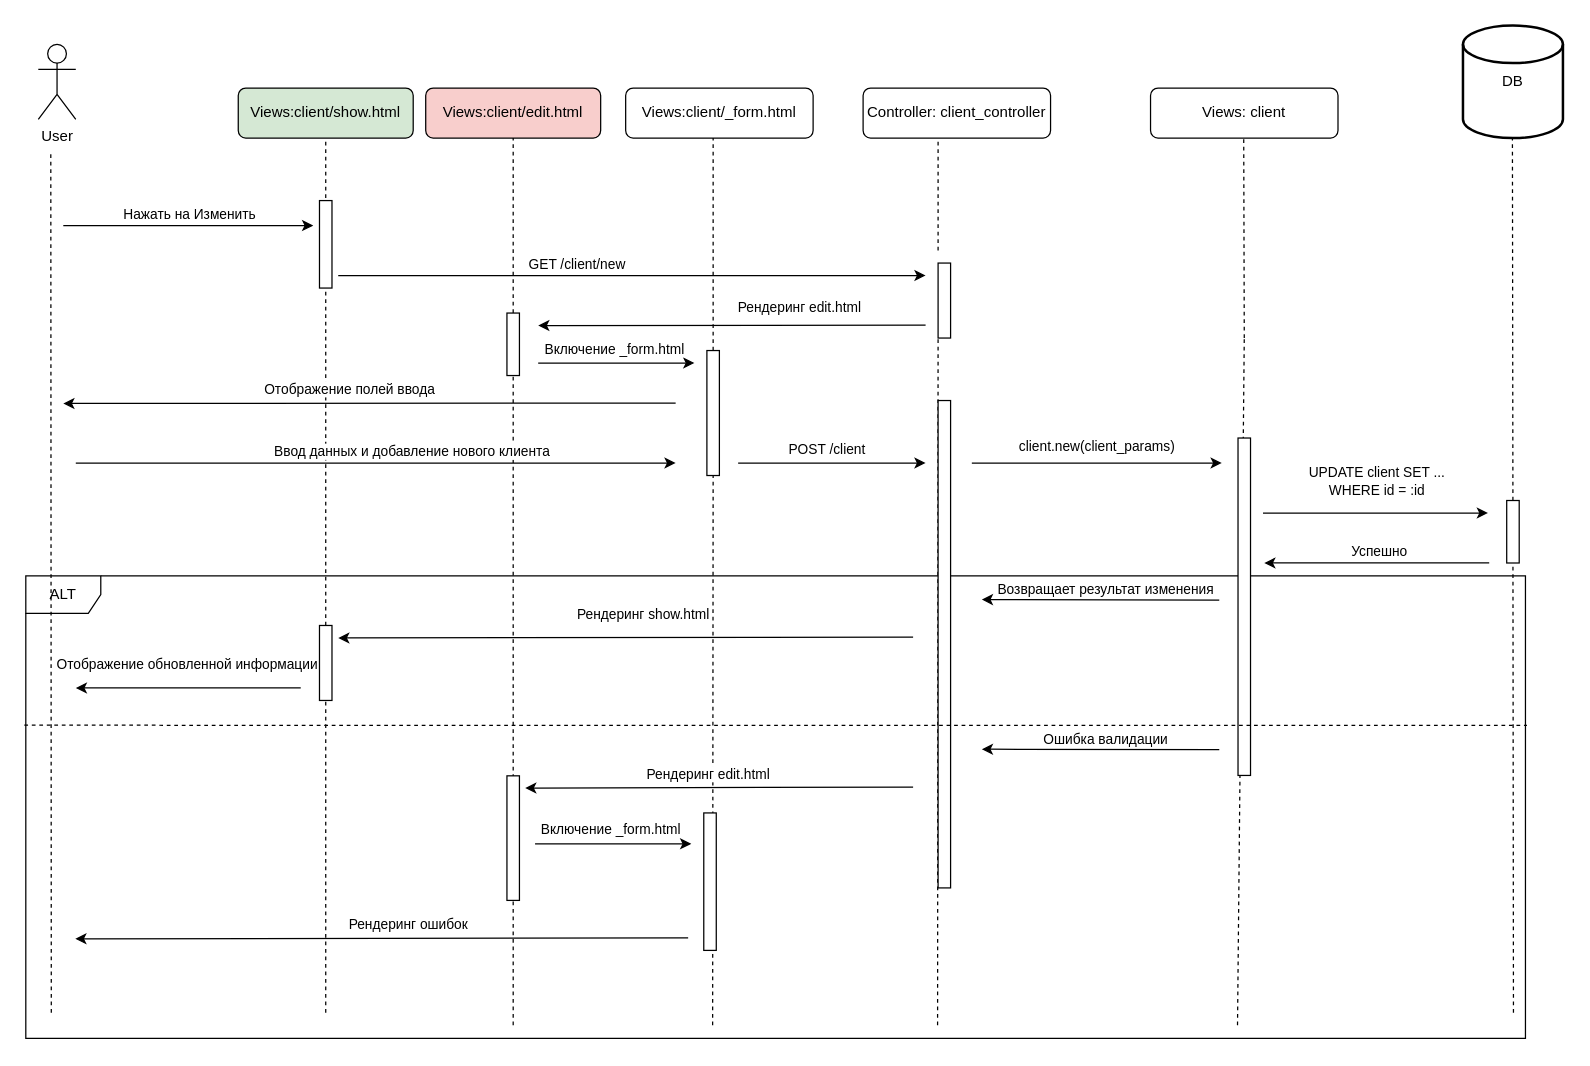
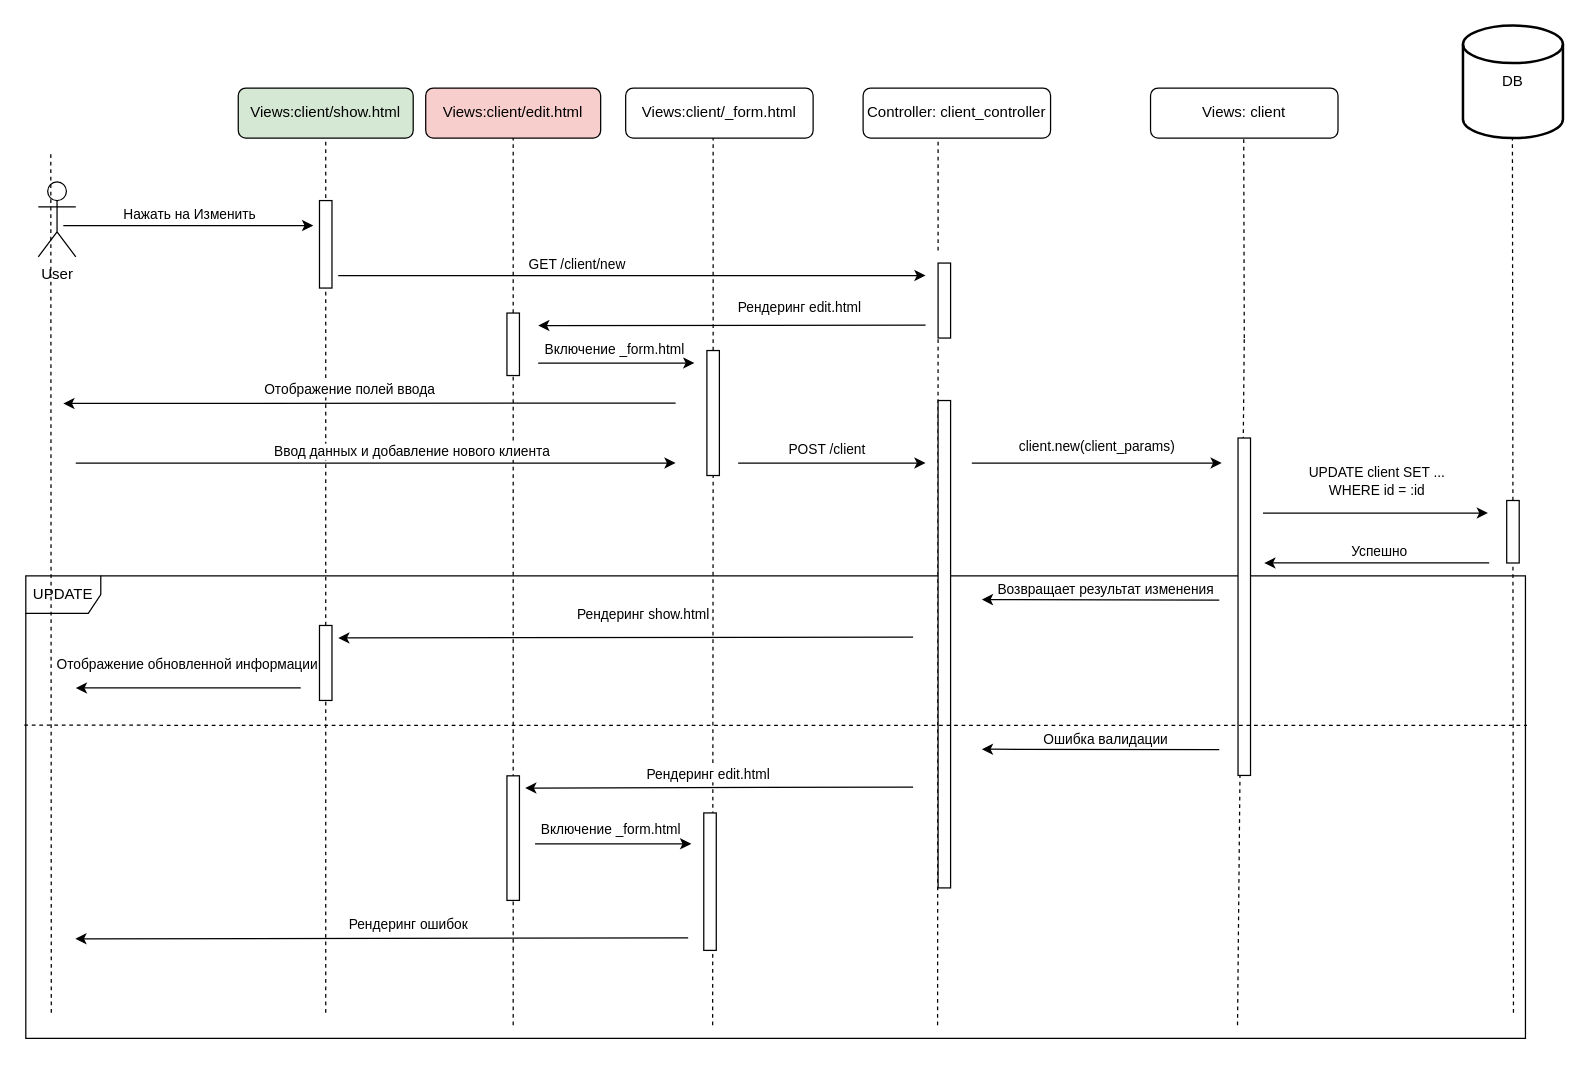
node "User": moved (57, 82) -> (57, 219)
node "ALT": label "ALT" -> "UPDATE"
